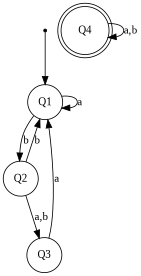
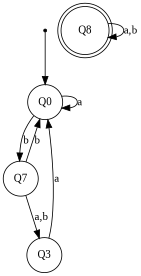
node "Q4": label "Q4" -> "Q8"
node "Q1": label "Q1" -> "Q0"
node "Q2": label "Q2" -> "Q7"
